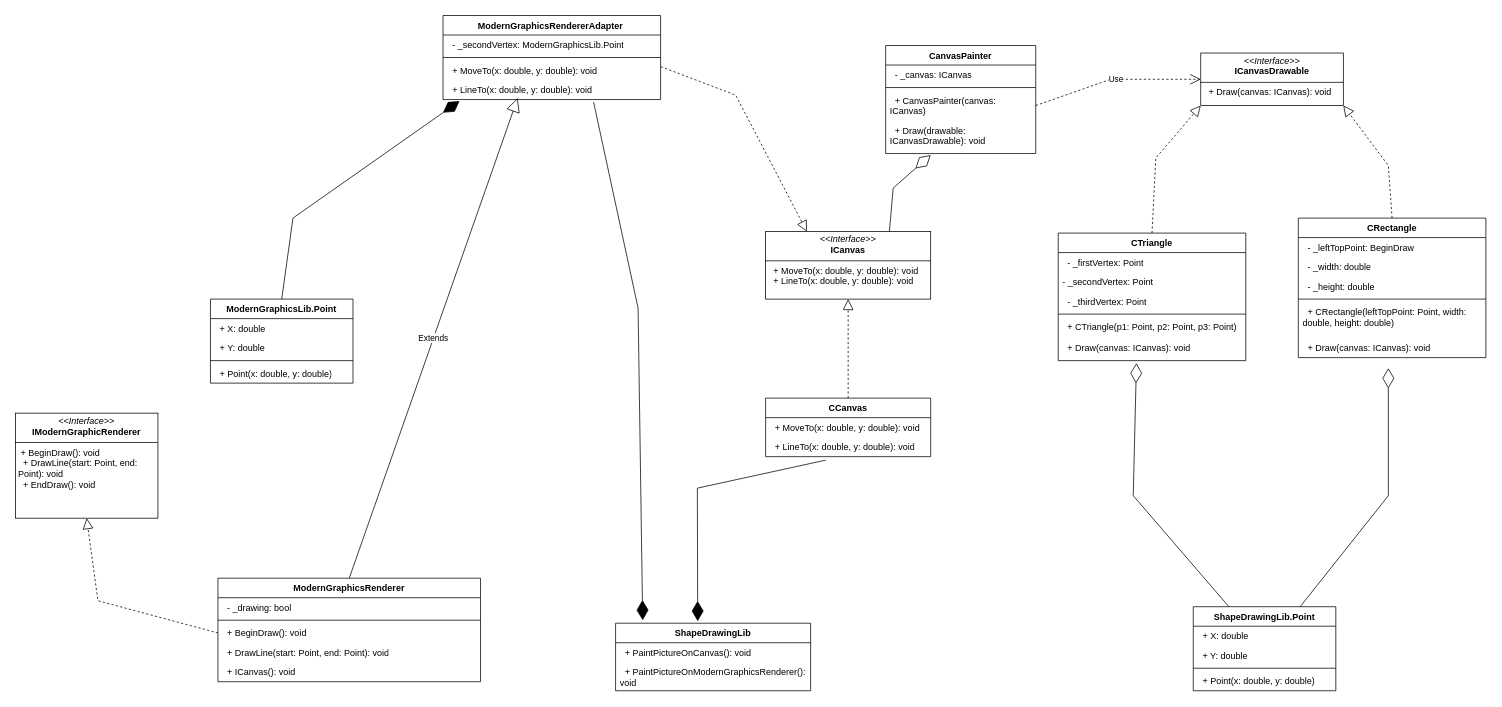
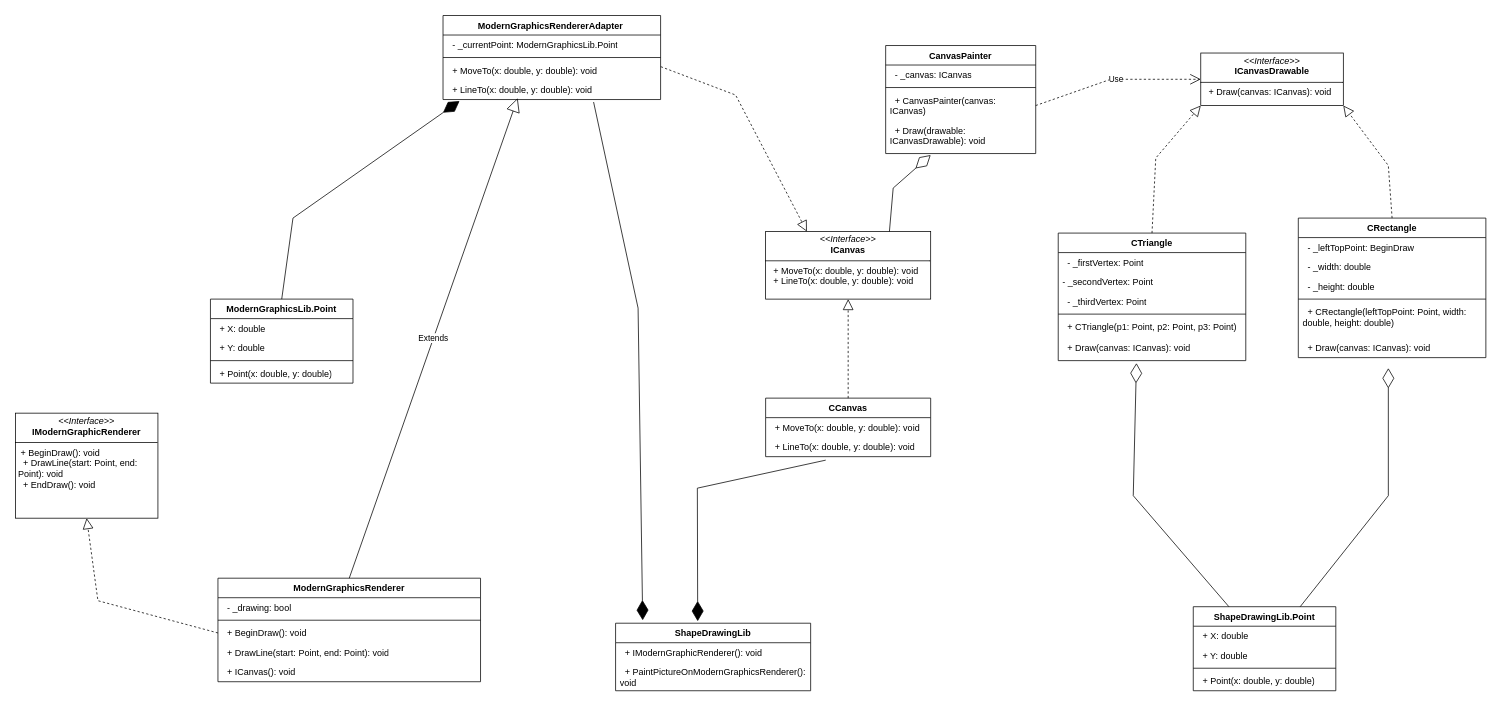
node "- _secondVertex: ModernGraphicsLib.Point": label "- _secondVertex: ModernGraphicsLib.Point" -> "- _currentPoint: ModernGraphicsLib.Point"
node "+ PaintPictureOnCanvas(): void": label "+ PaintPictureOnCanvas(): void" -> "+ IModernGraphicRenderer(): void"
